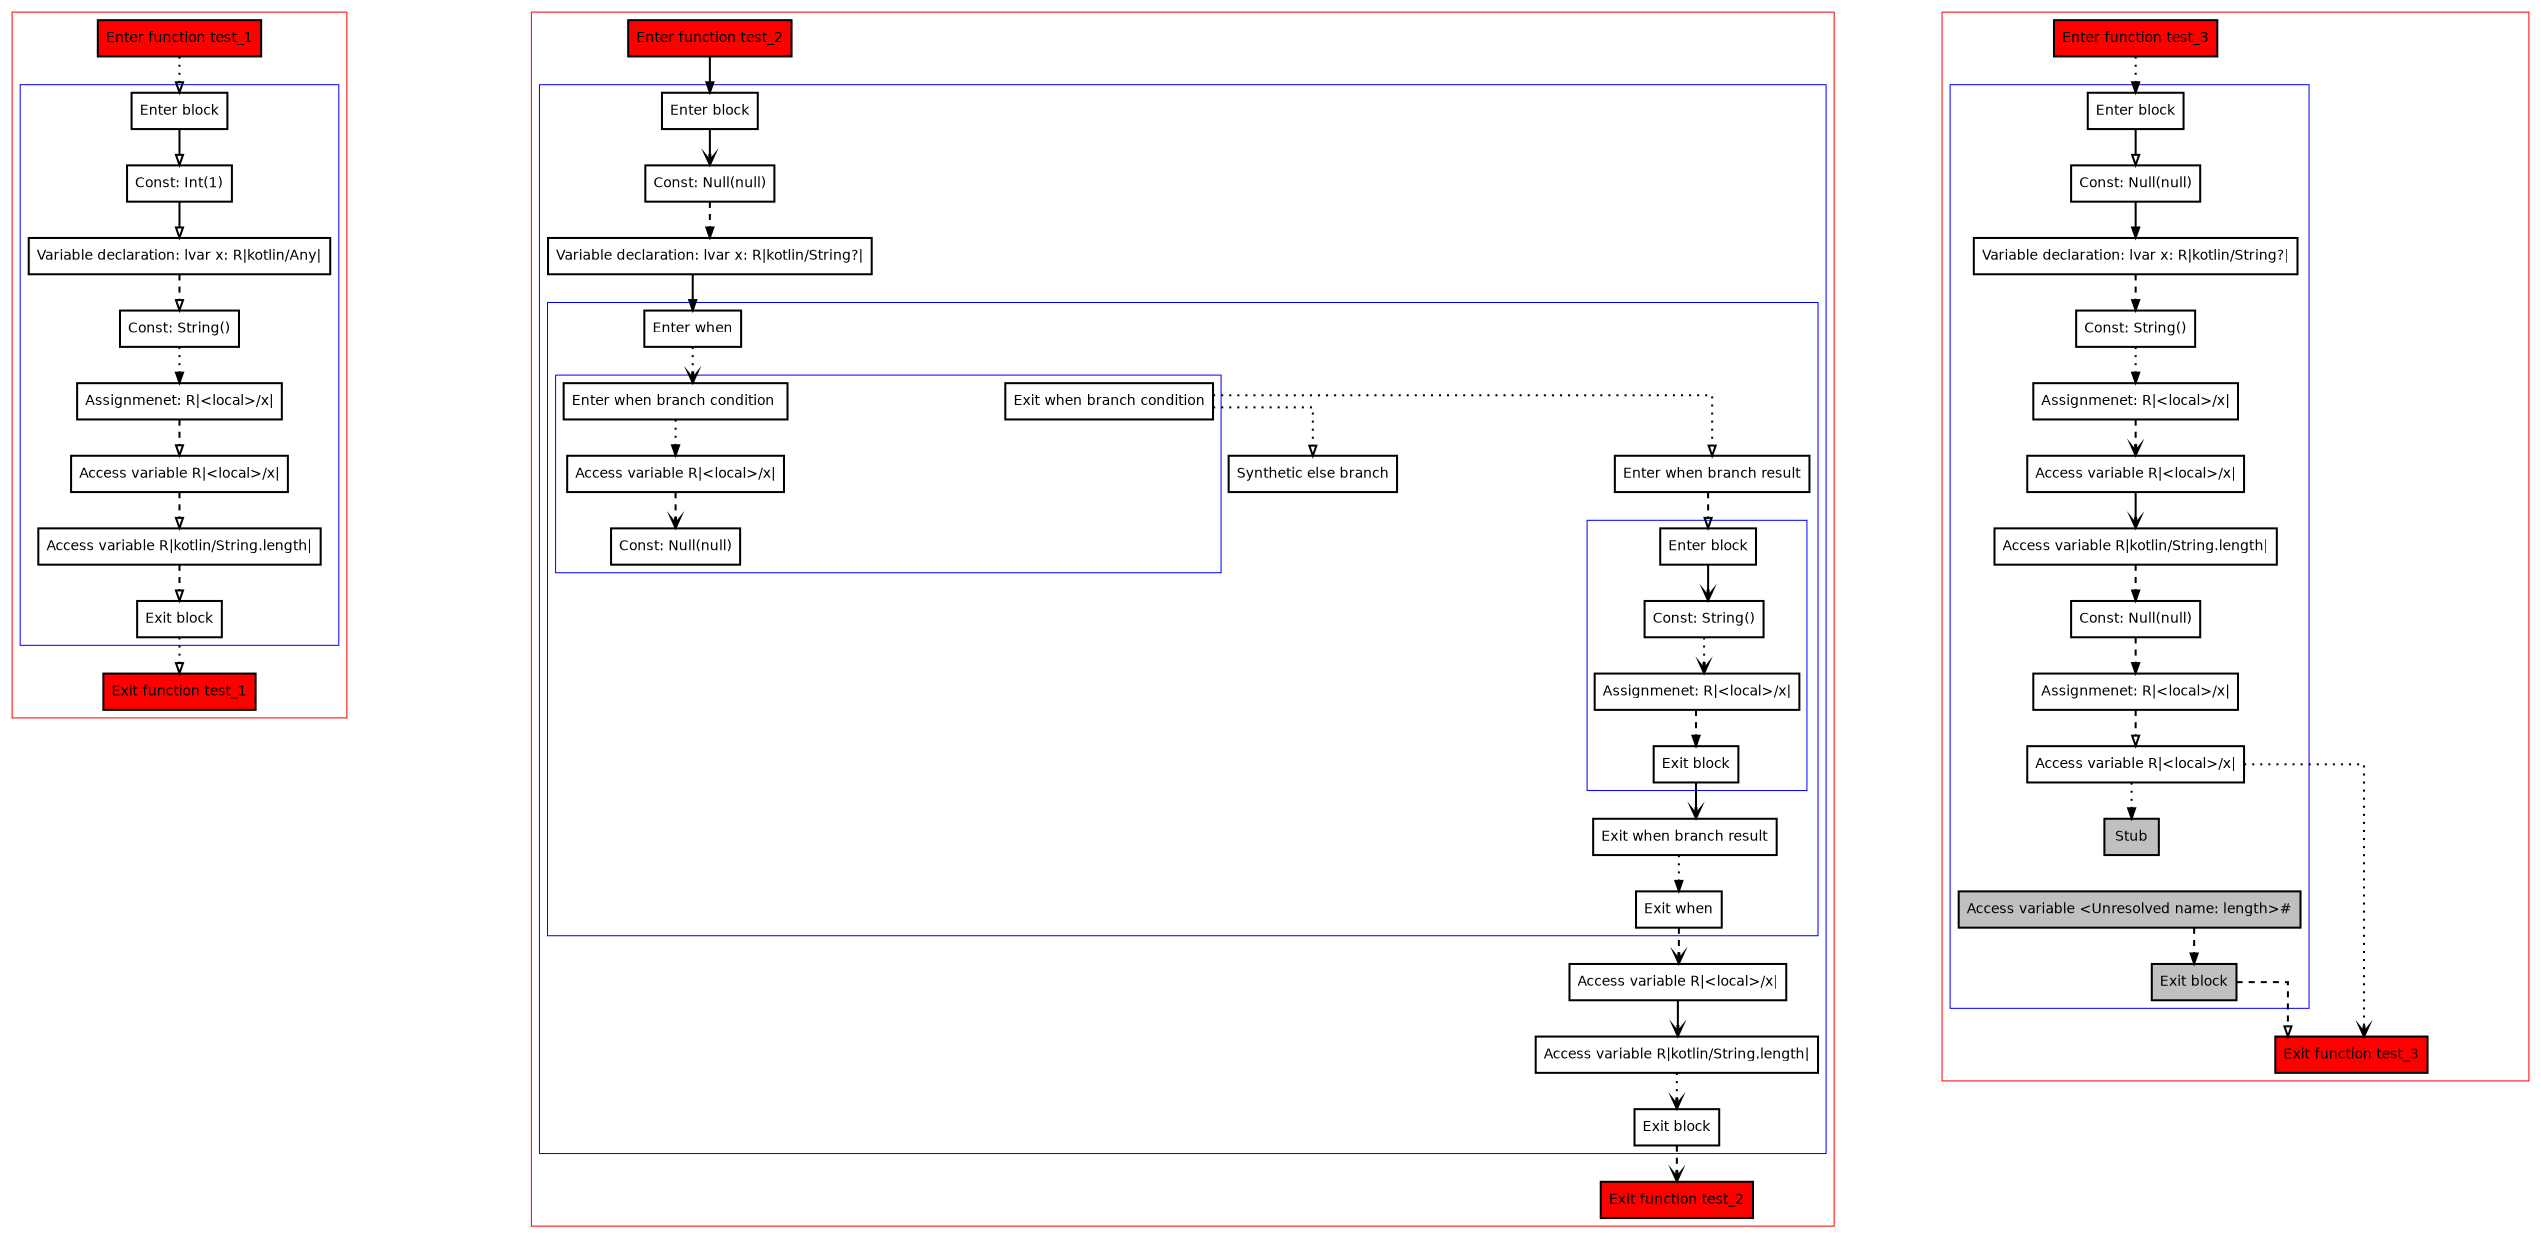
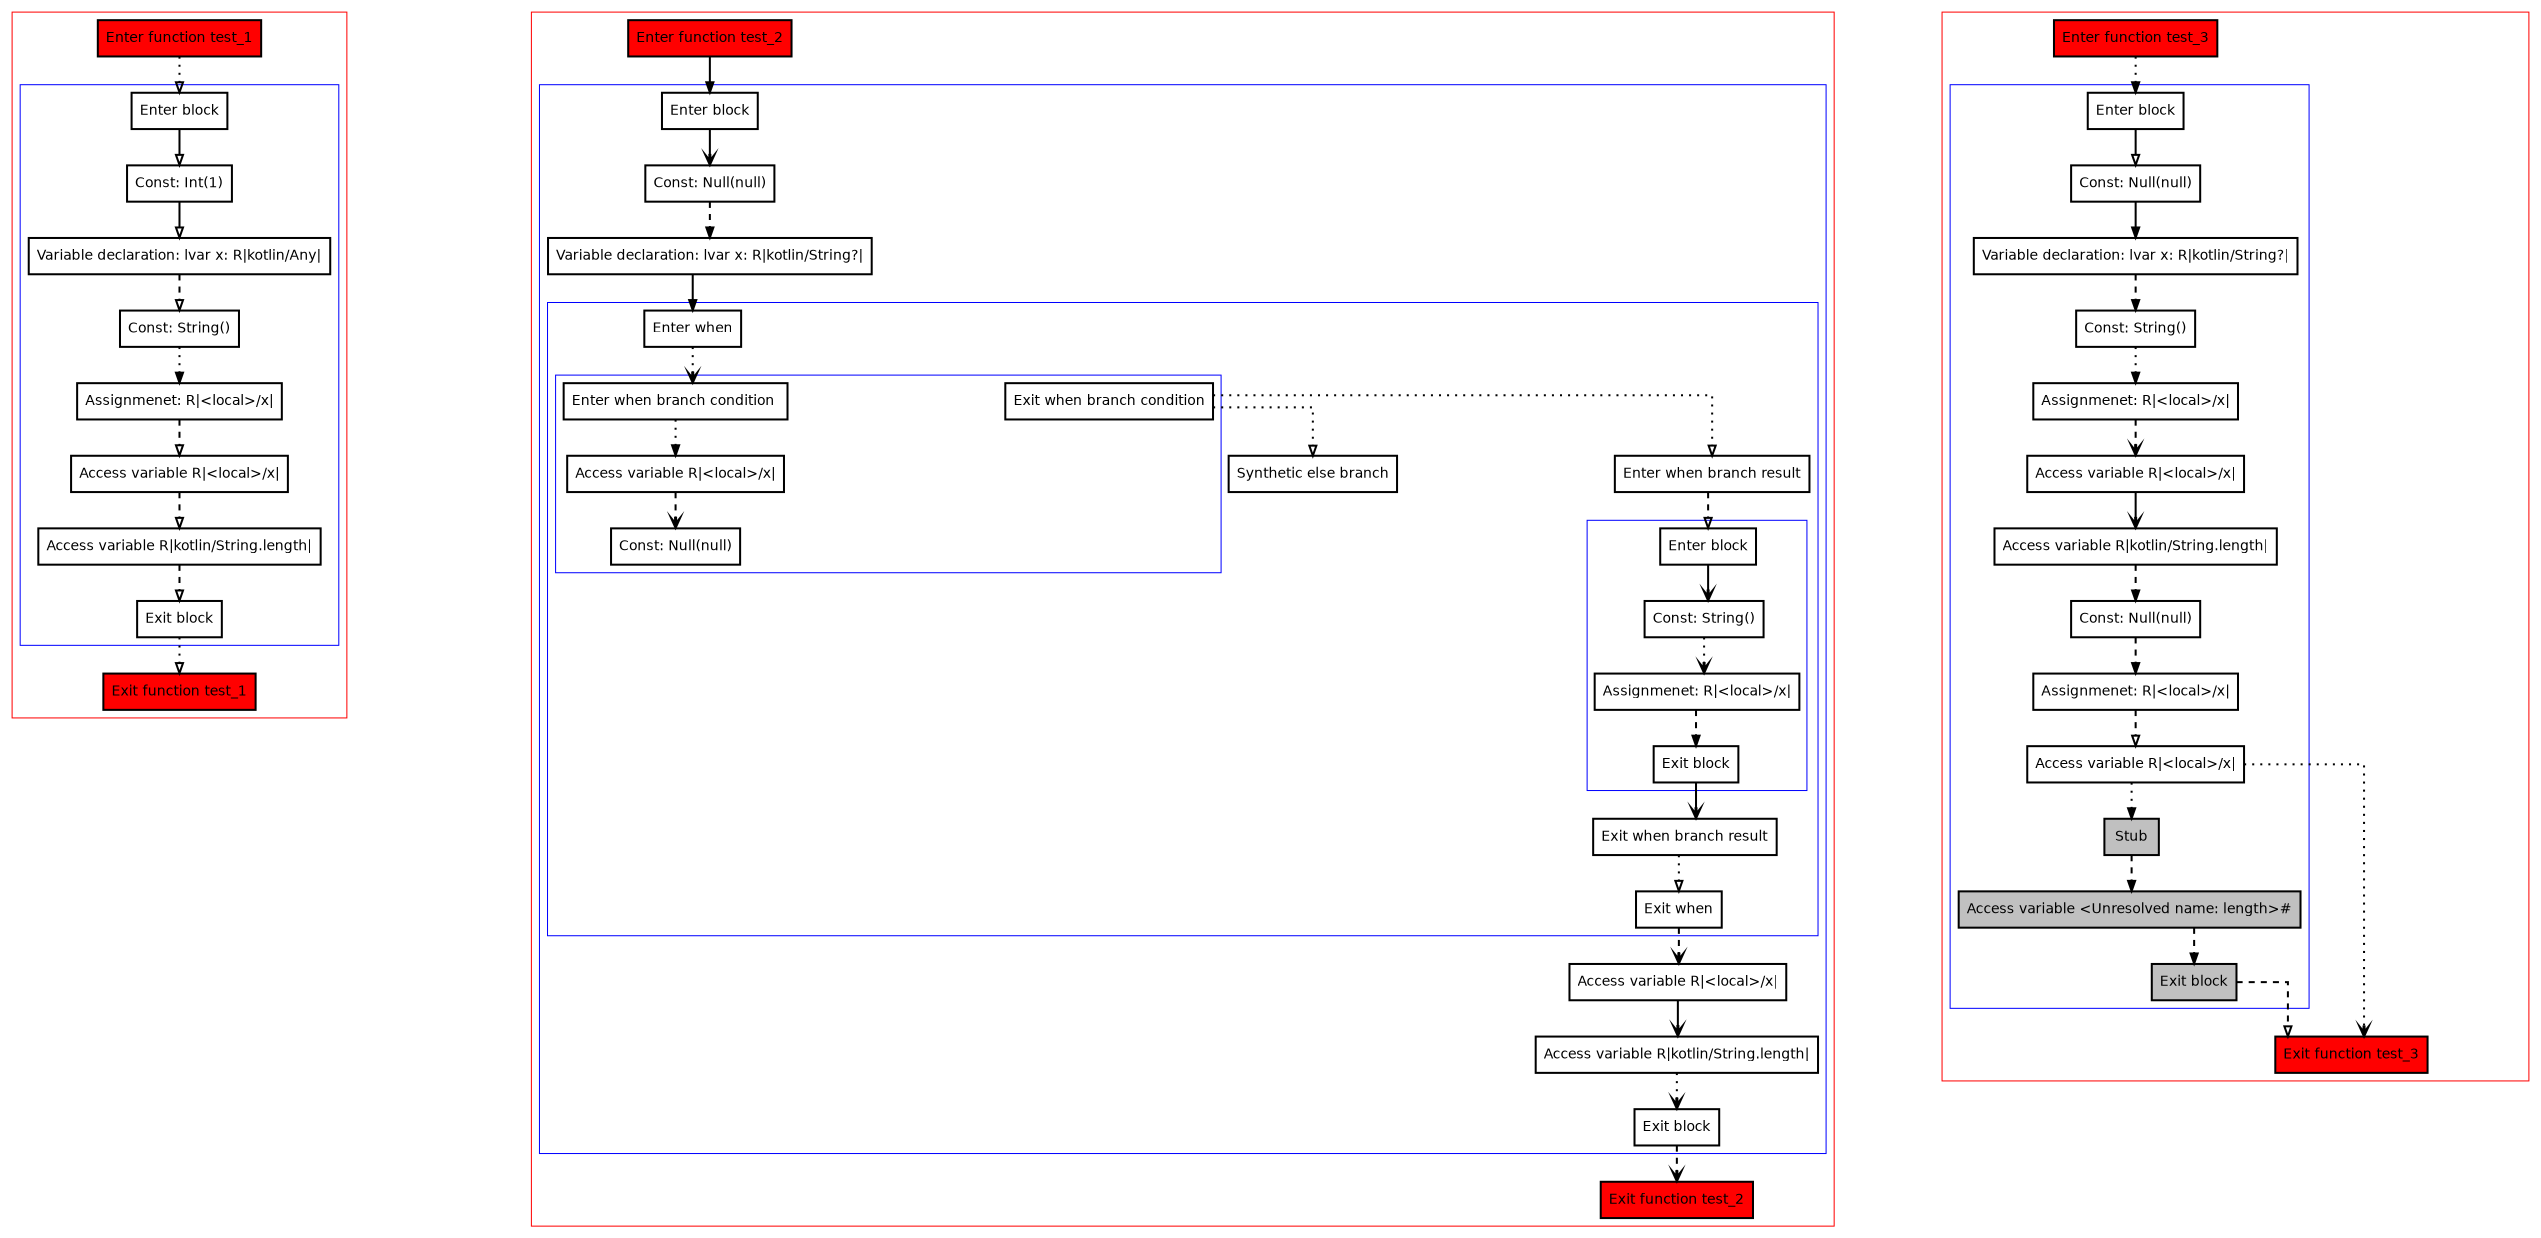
edge "Exit when branch result" -> "Exit when": arrowhead normal -> onormal
edge "Stub" -> "Access variable <Unresolved name: length>#": added
